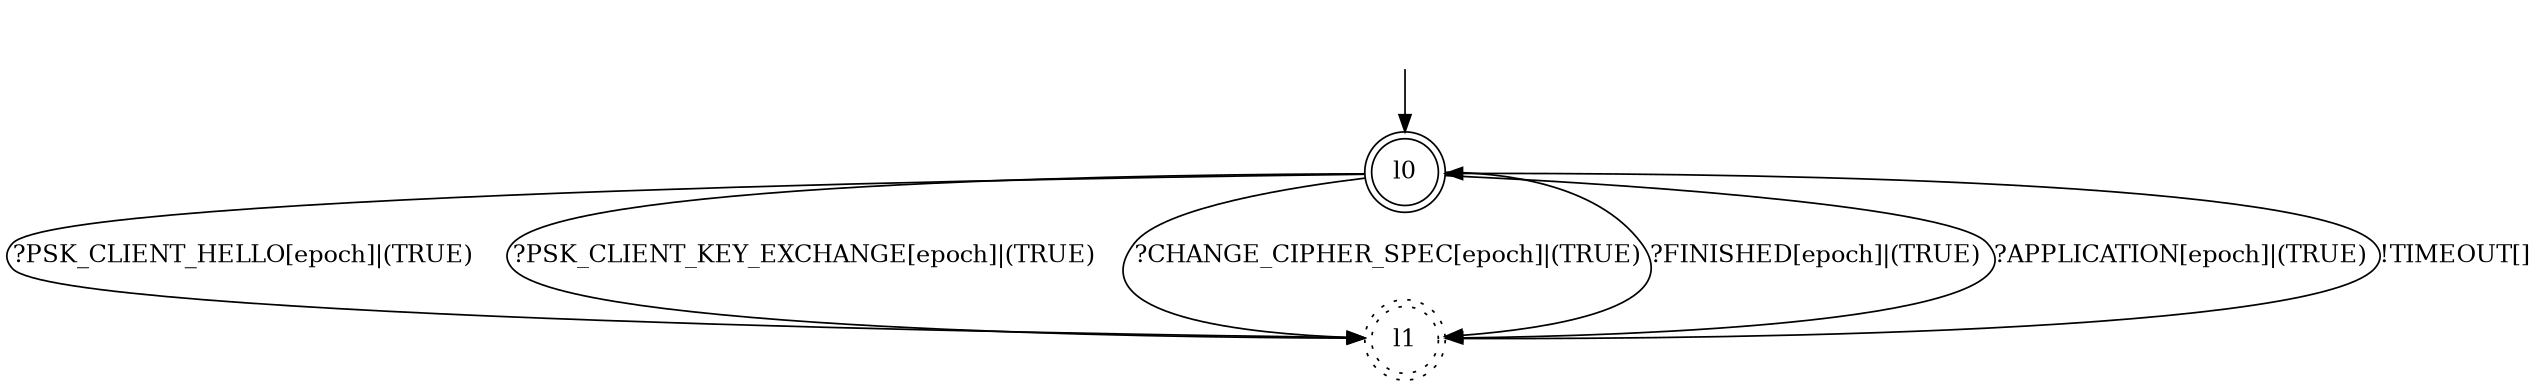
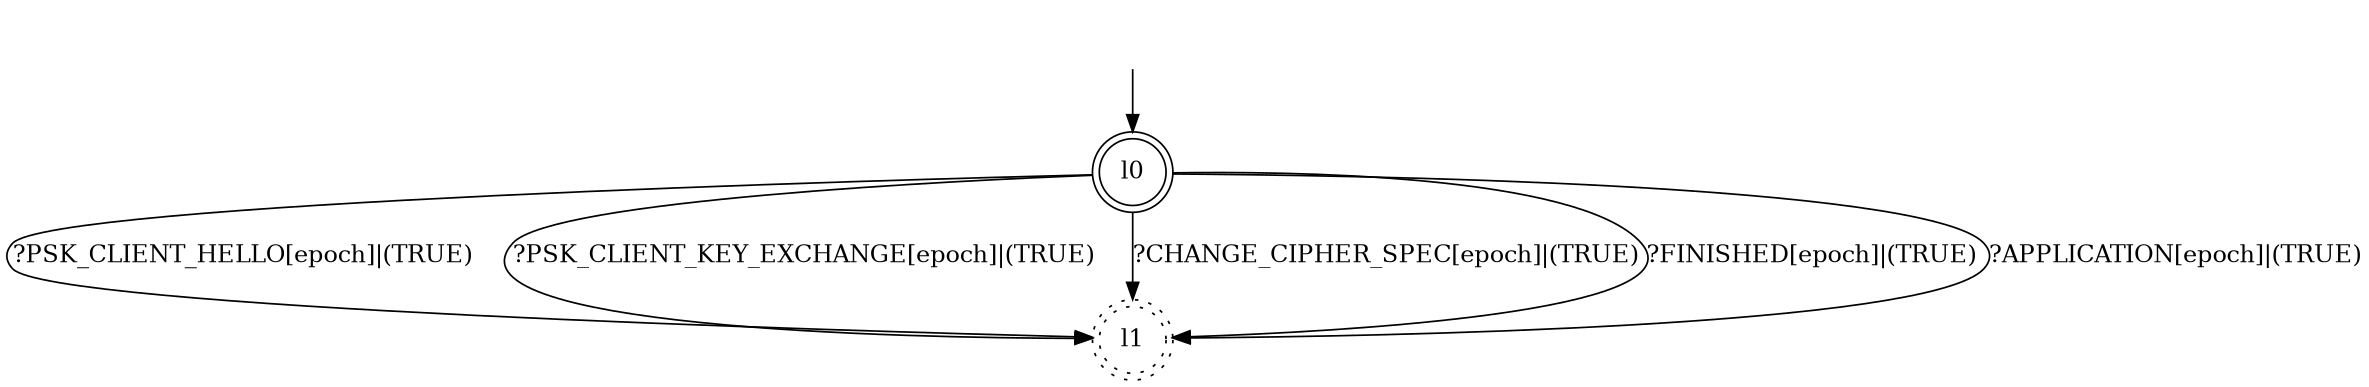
edge "l1" -> "l0": removed, label "!TIMEOUT[]"
